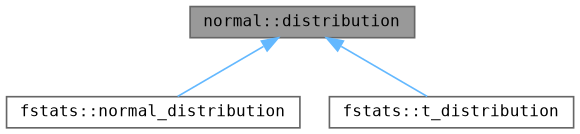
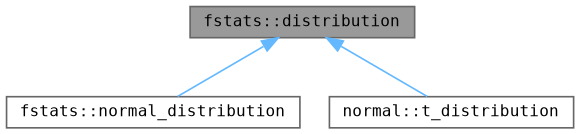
node "normal::distribution": label "normal::distribution" -> "fstats::distribution"
node "fstats::t_distribution": label "fstats::t_distribution" -> "normal::t_distribution"
